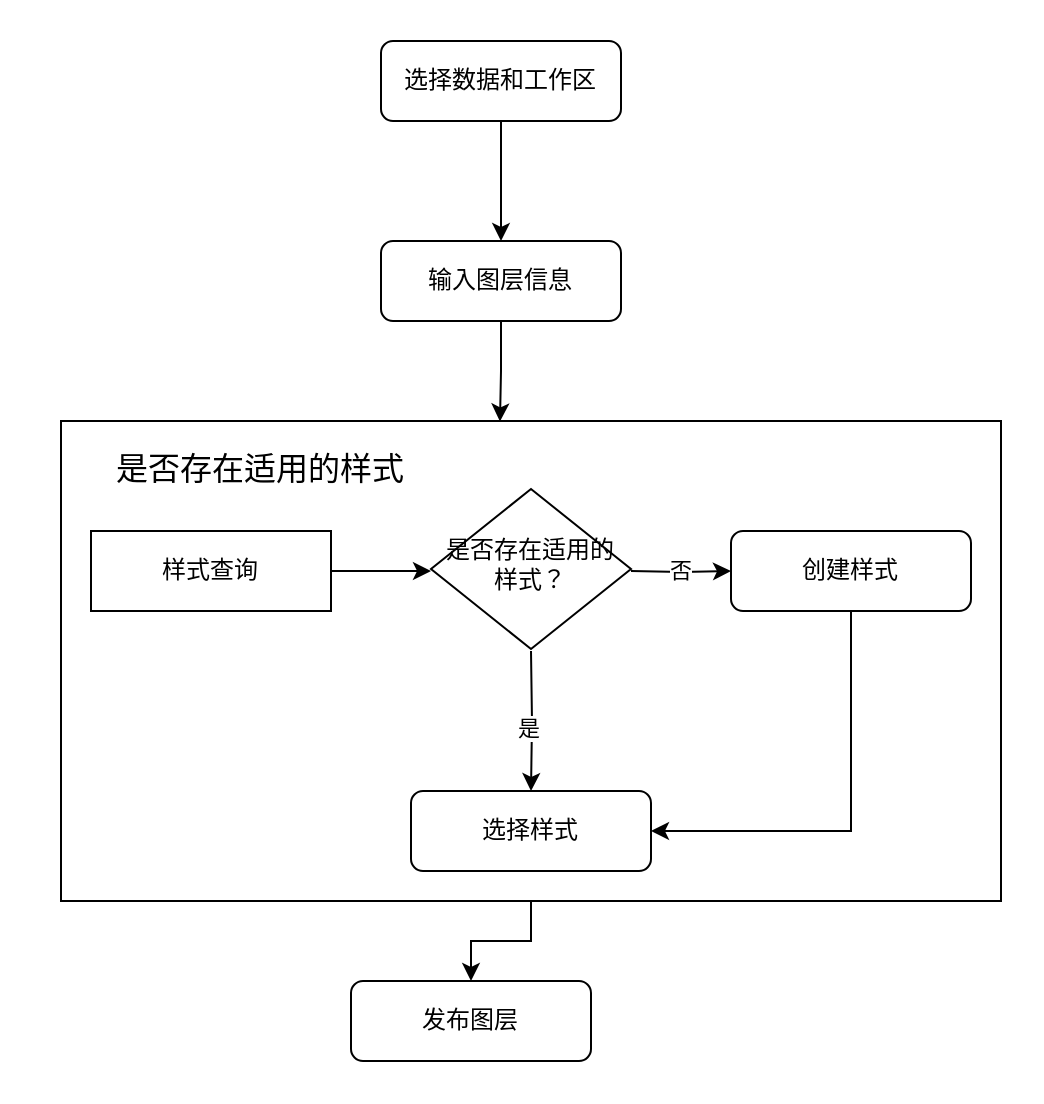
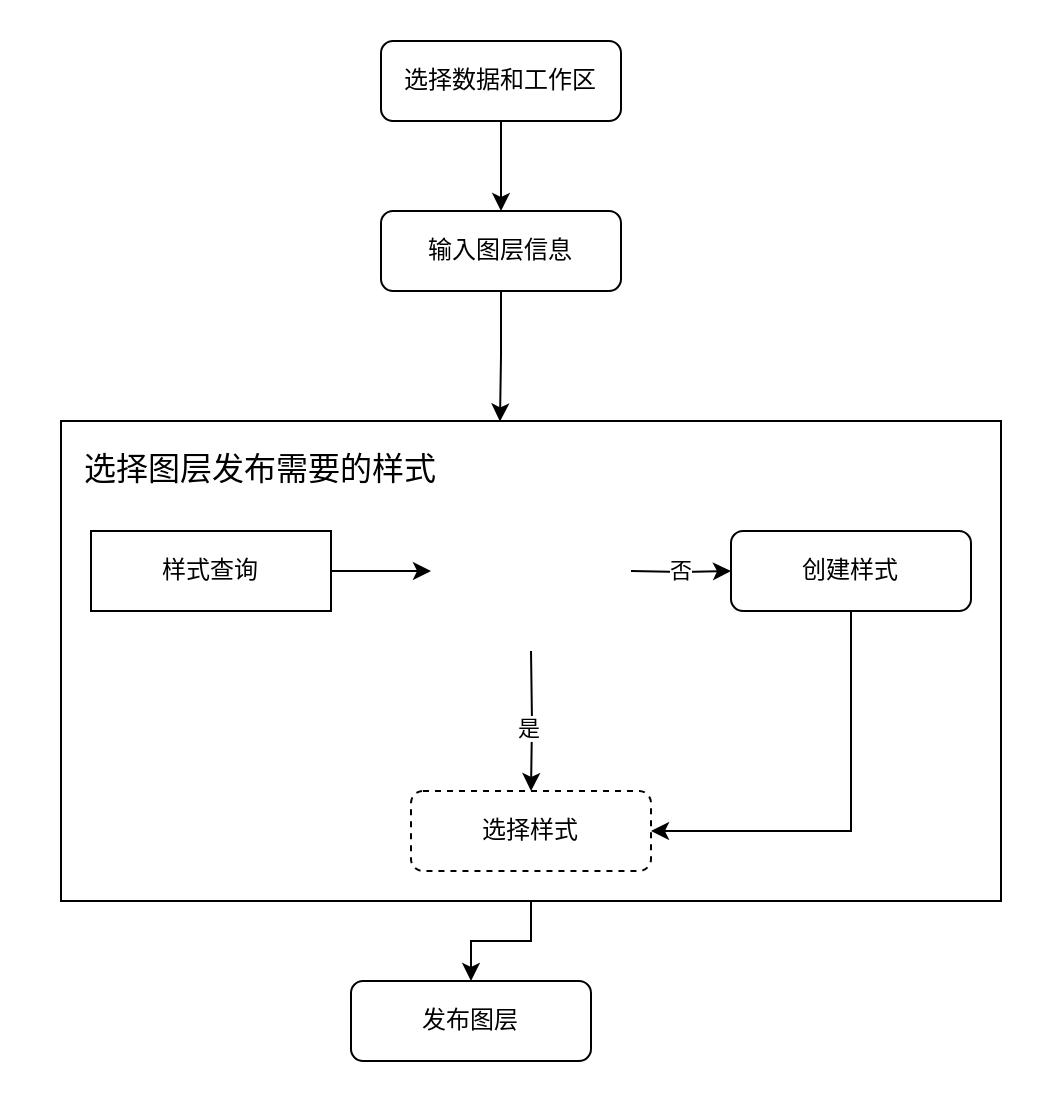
node "输入图层信息": moved (501, 281) -> (501, 251)
node "是否存在适用的样式": label "是否存在适用的样式" -> "选择图层发布需要的样式"
node "是否存在适用的样式？": removed
node "选择样式": style solid -> dashed
